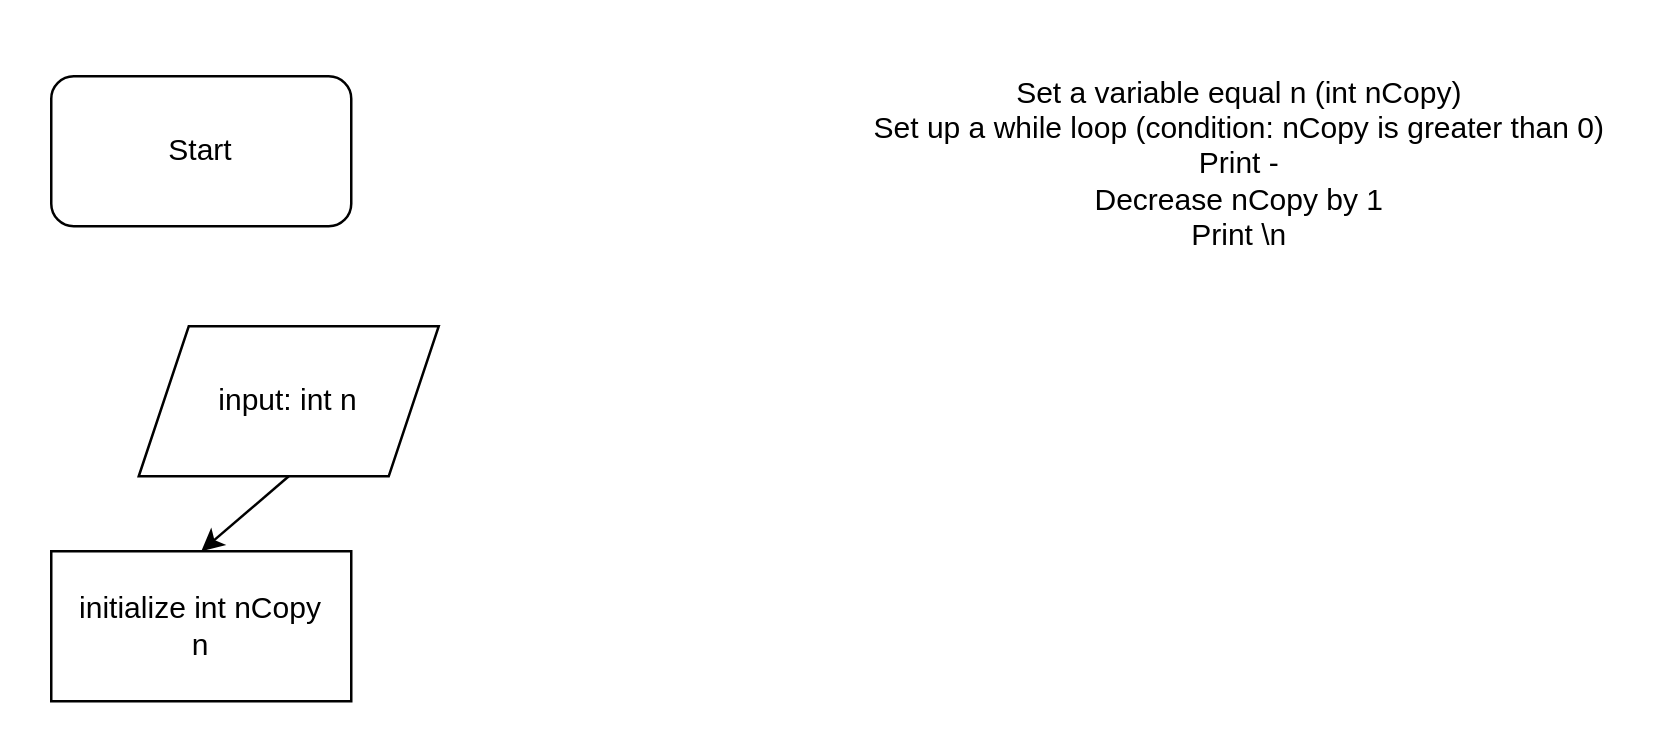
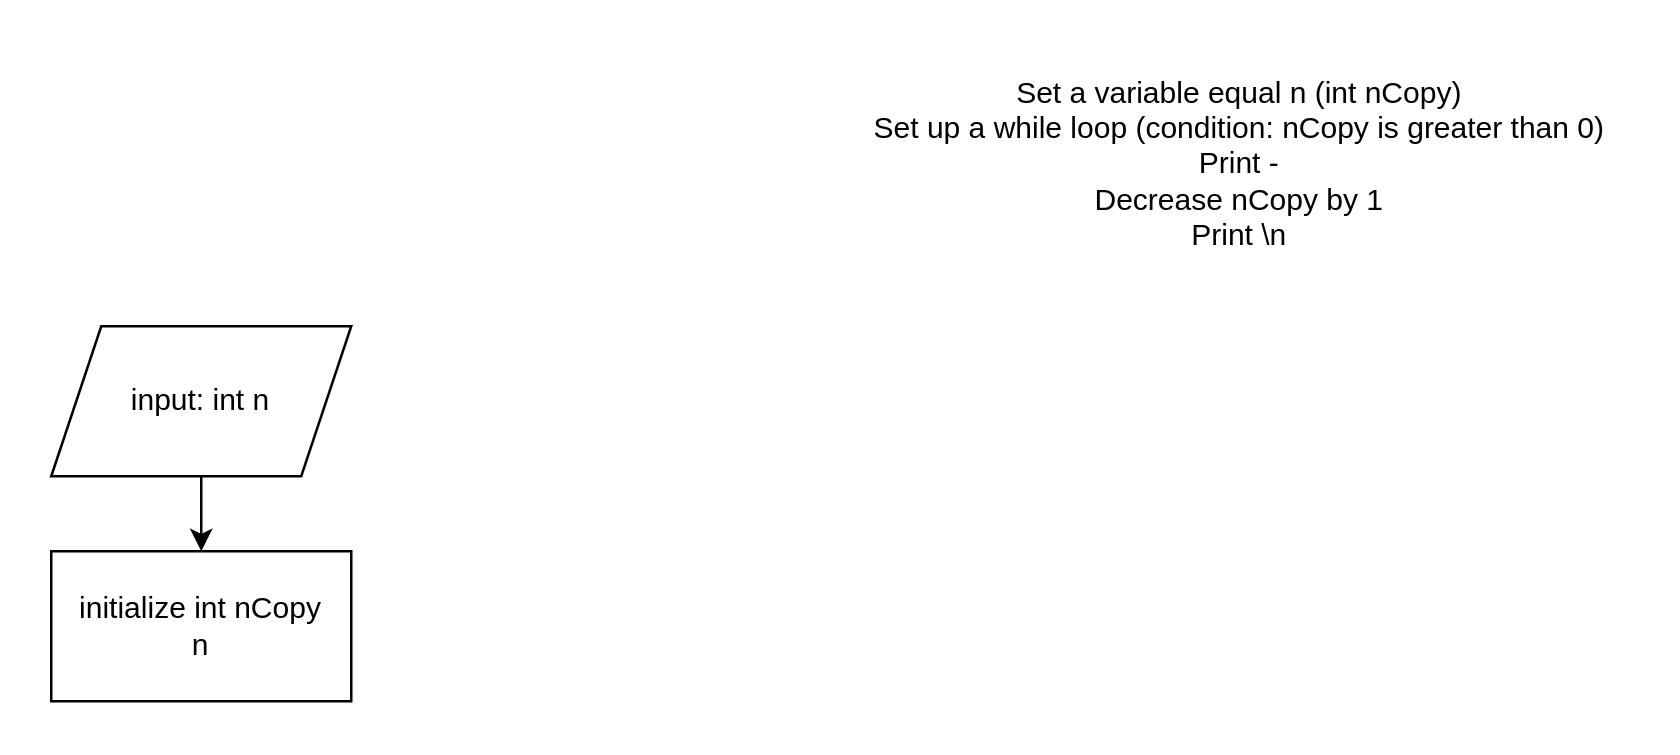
node "Start": removed
node "input: int n": moved (289, 401) -> (201, 401)
